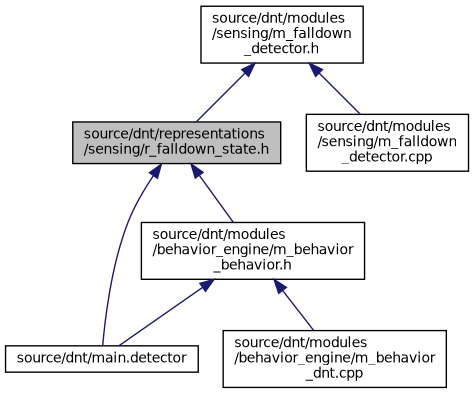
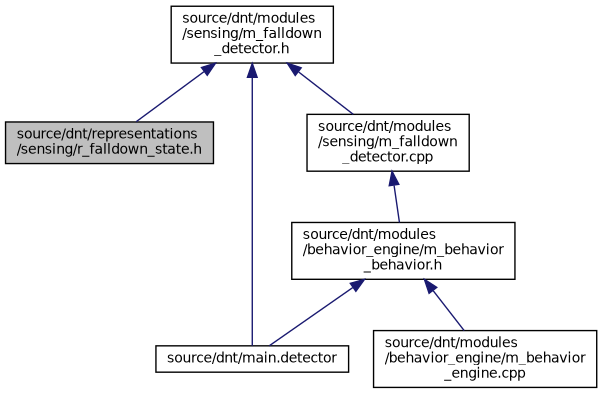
edge "source/dnt/modules /behavior_engine/m_behavior _behavior.h" -> "source/dnt/representations /sensing/r_falldown_state.h": now "source/dnt/modules /behavior_engine/m_behavior _behavior.h" -> "source/dnt/modules /sensing/m_falldown _detector.cpp"
edge "source/dnt/main.detector" -> "source/dnt/representations /sensing/r_falldown_state.h": now "source/dnt/main.detector" -> "source/dnt/modules /sensing/m_falldown _detector.h"
node "source/dnt/modules /behavior_engine/m_behavior _dnt.cpp": label "source/dnt/modules /behavior_engine/m_behavior _dnt.cpp" -> "source/dnt/modules /behavior_engine/m_behavior _engine.cpp"
